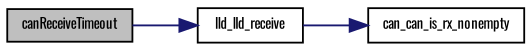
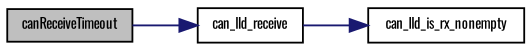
node "lld_lld_receive": label "lld_lld_receive" -> "can_lld_receive"
node "can_can_is_rx_nonempty": label "can_can_is_rx_nonempty" -> "can_lld_is_rx_nonempty"
